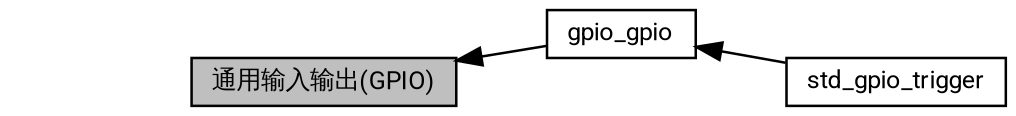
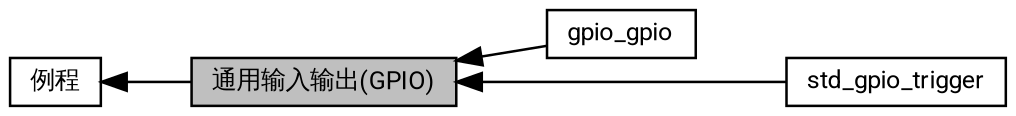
edge "std_gpio_trigger" -> "gpio_gpio": now "std_gpio_trigger" -> "通用输入输出(GPIO)"
node "例程": added
